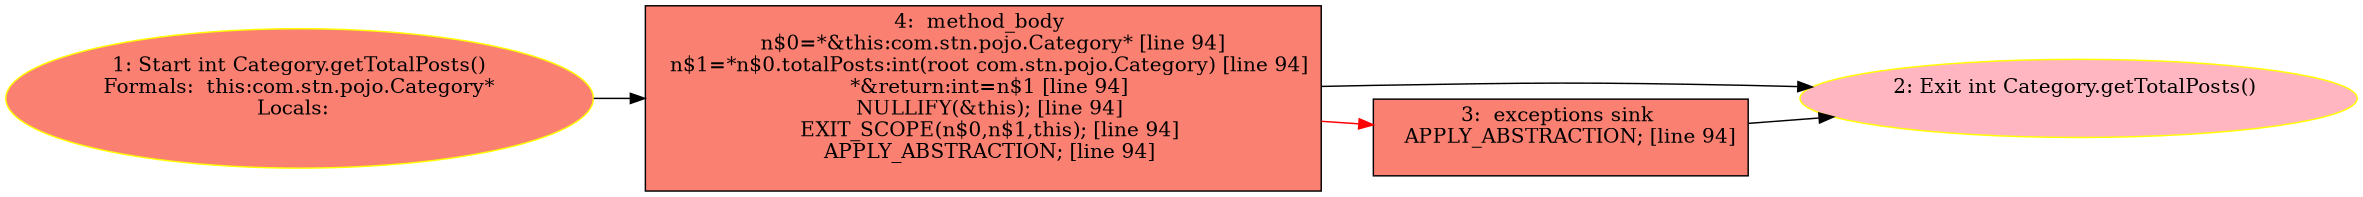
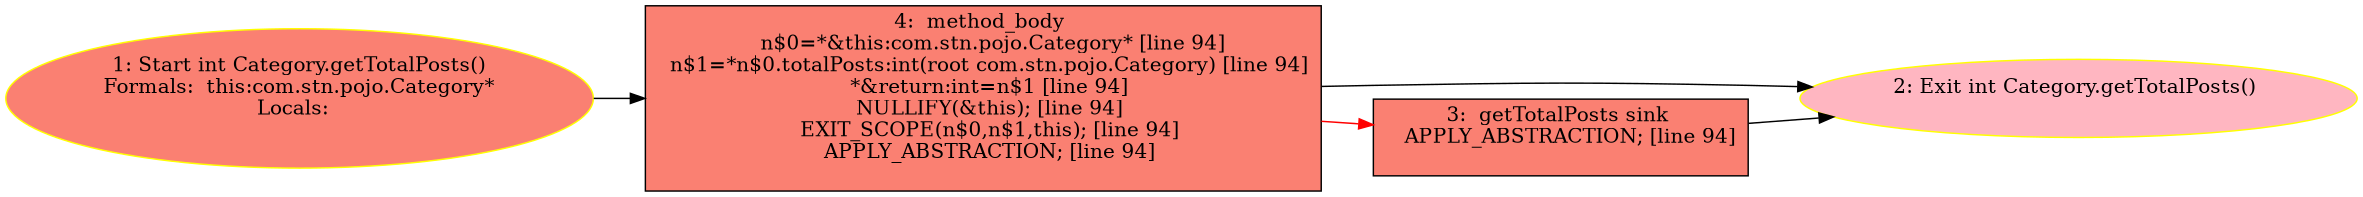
node "3:  exceptions sink APPLY_ABSTRACTION; [line 94]": label "3:  exceptions sink APPLY_ABSTRACTION; [line 94]" -> "3:  getTotalPosts sink APPLY_ABSTRACTION; [line 94]"
